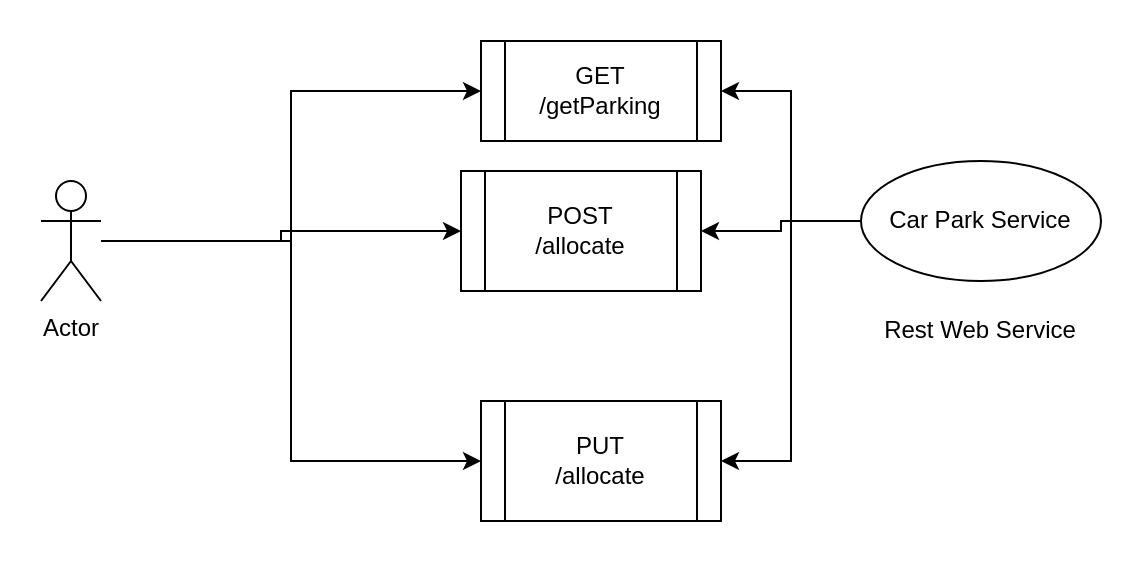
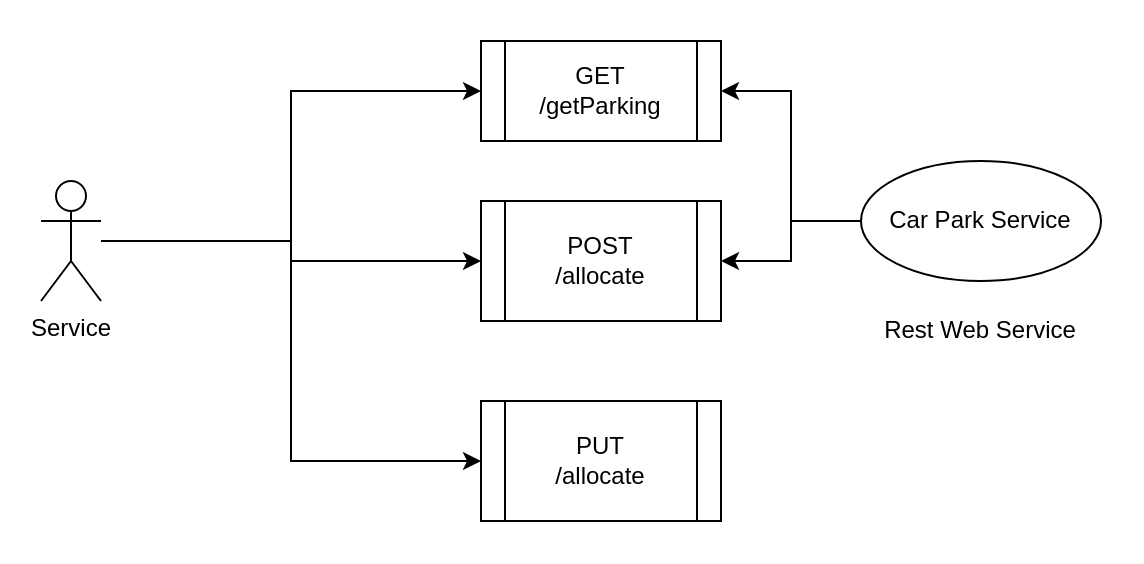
node "POST /allocate": moved (581, 231) -> (601, 261)
node "Actor": label "Actor" -> "Service"
edge "Car Park Service" -> "PUT /allocate": removed
